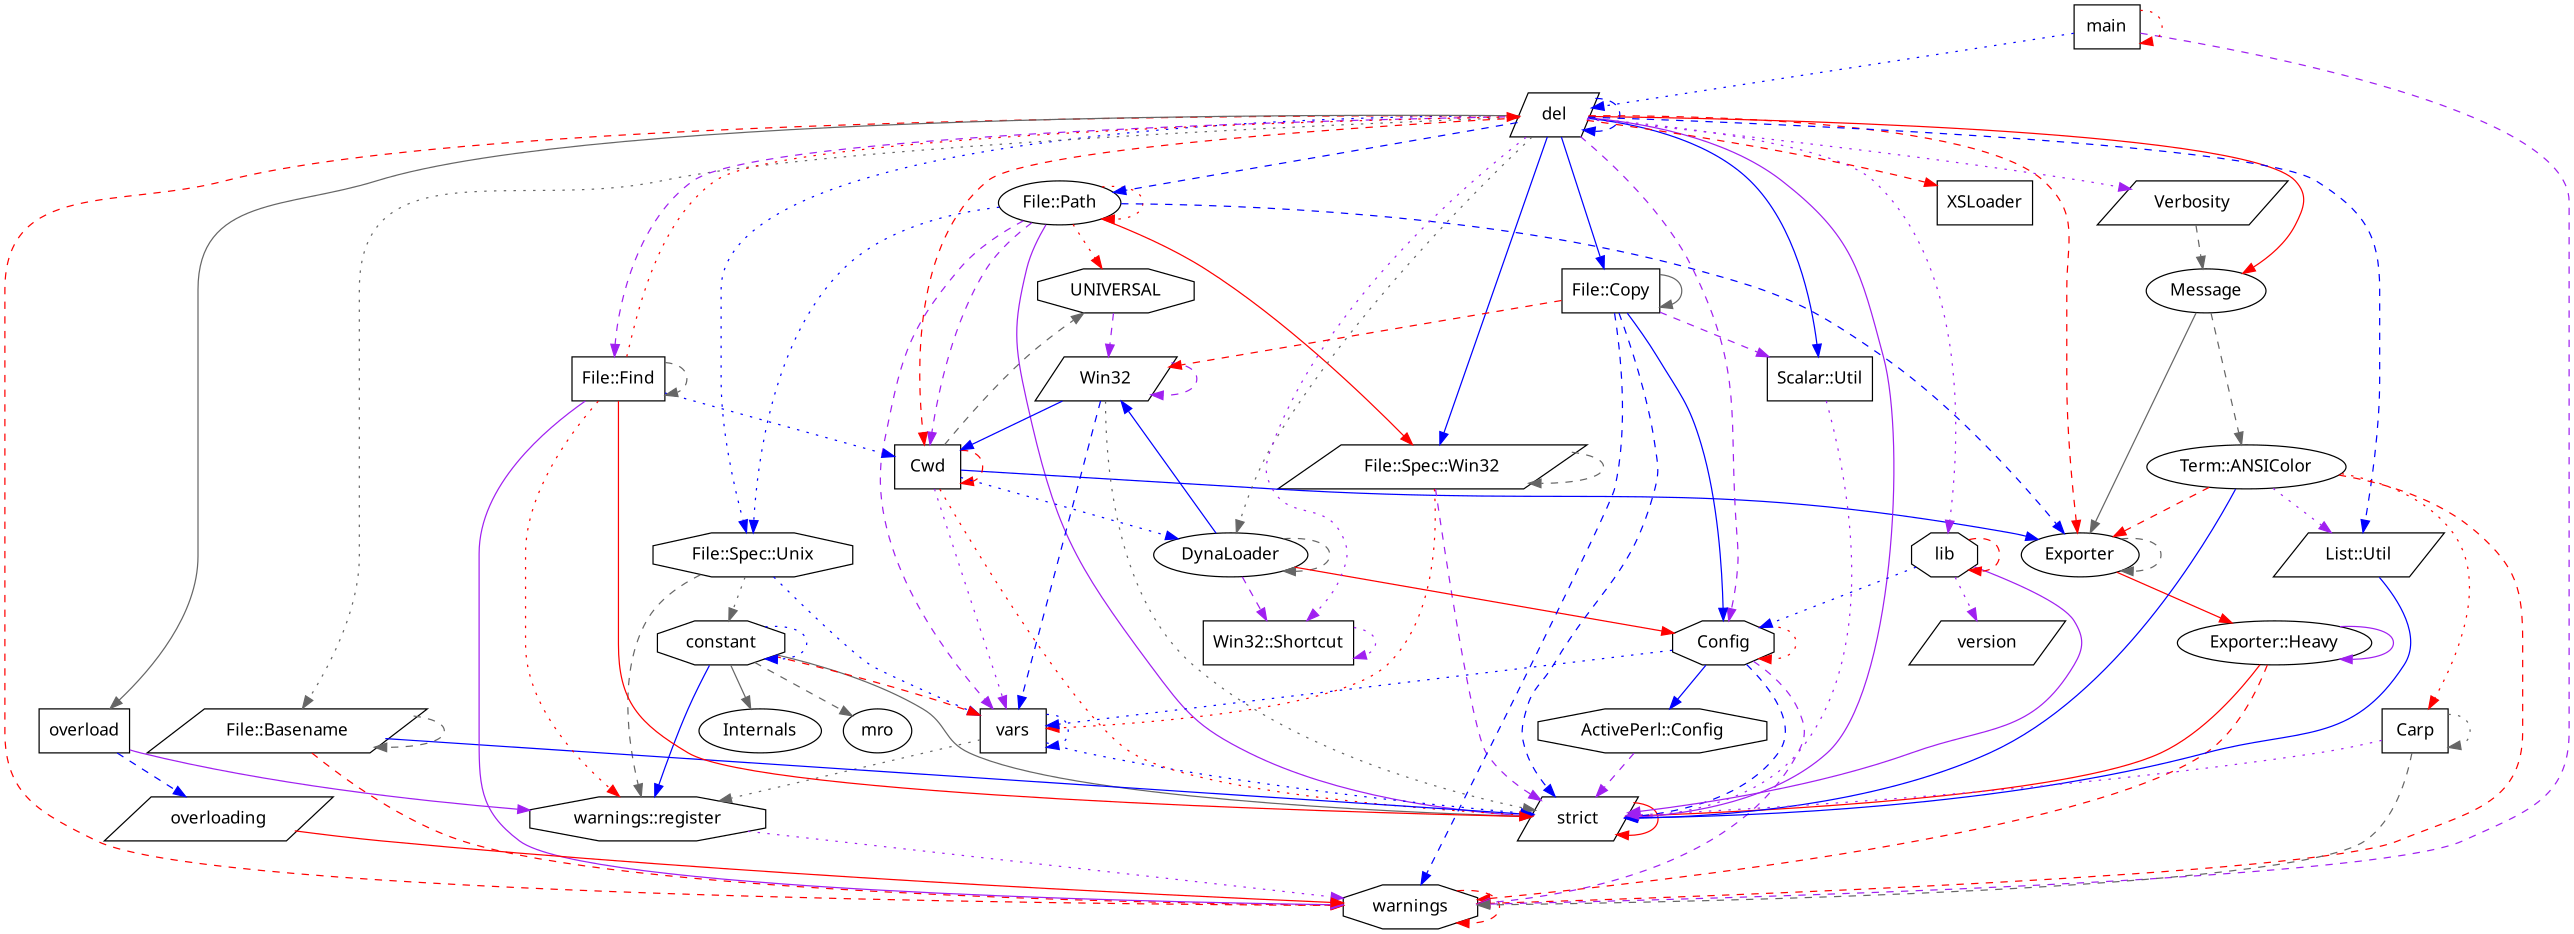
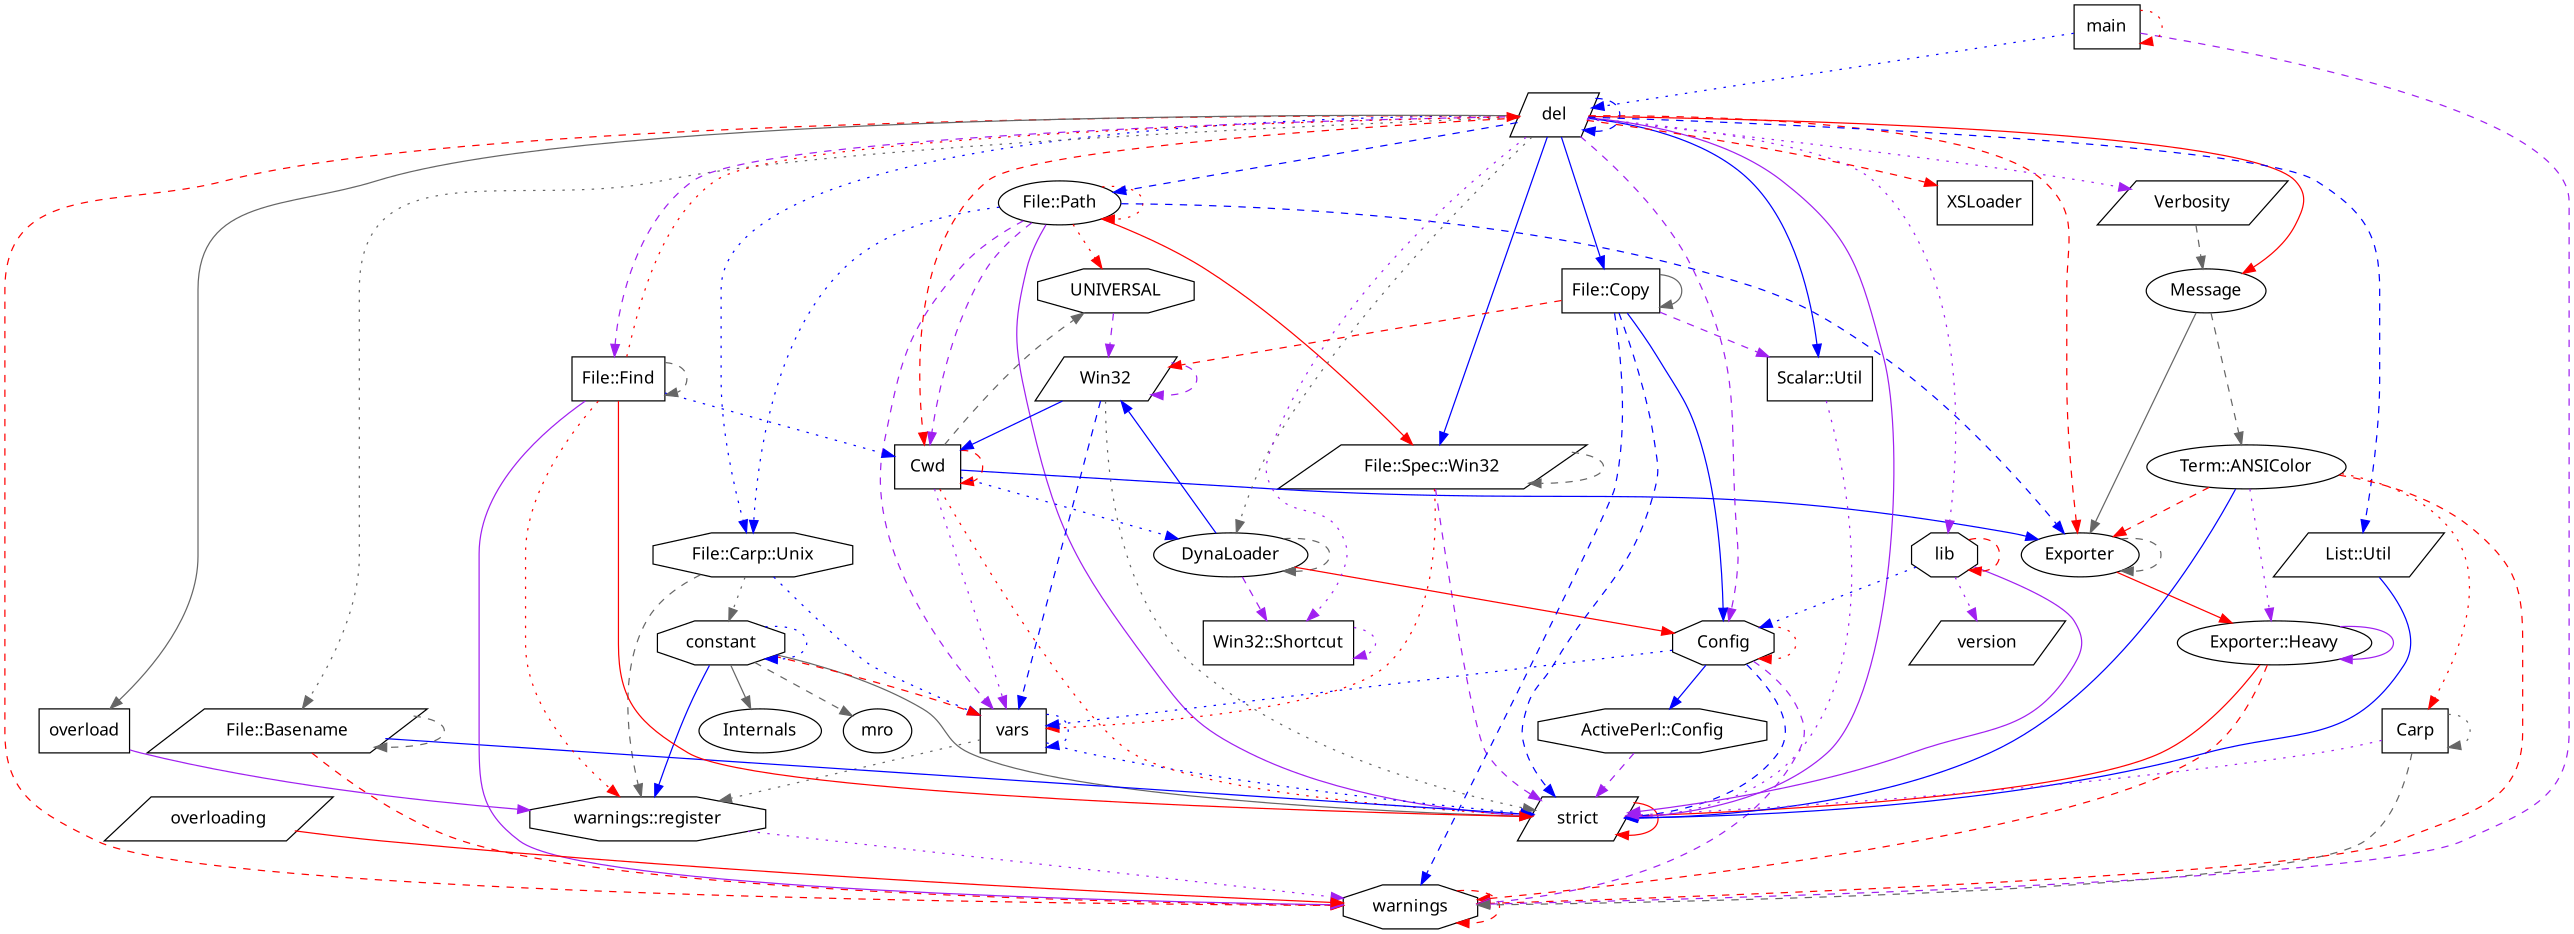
edge "Term::ANSIColor" -> "List::Util": now "Term::ANSIColor" -> "Exporter::Heavy"
node "File::Spec::Unix": label "File::Spec::Unix" -> "File::Carp::Unix"
edge "overload" -> "overloading": removed
